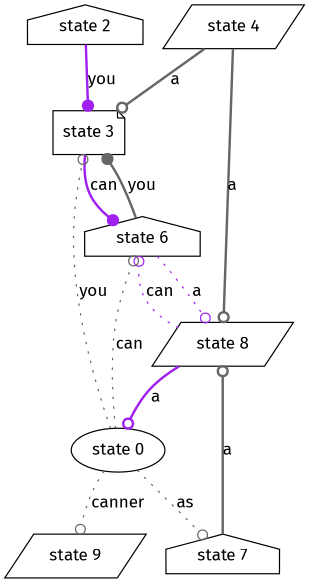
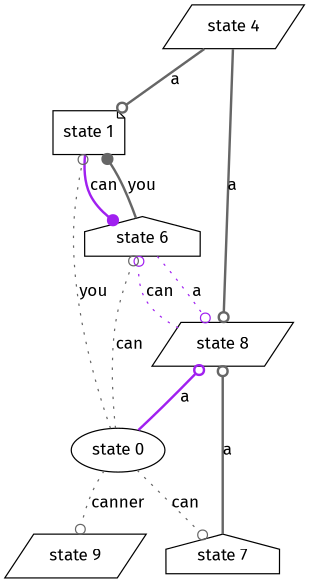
node "state 2": removed
node "state 3": label "state 3" -> "state 1"
edge "state 8" -> "state 0": reversed
edge "state 0" -> "state 7": label "as" -> "can"
